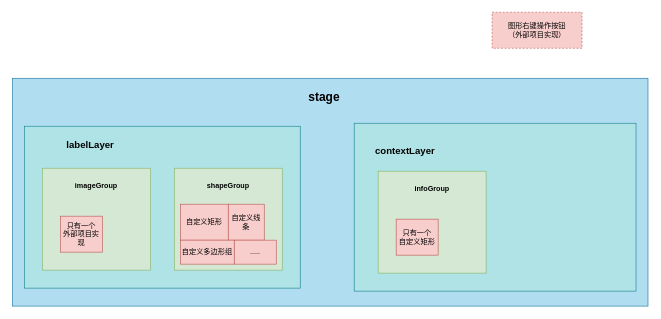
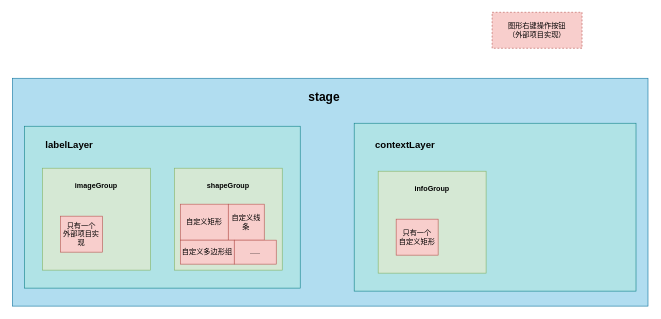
node "labelLayer": moved (90, 144) -> (69, 144)
node "contextLayer": moved (405, 150) -> (405, 144)
